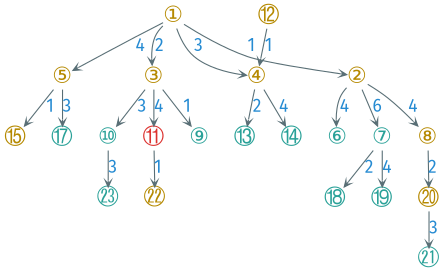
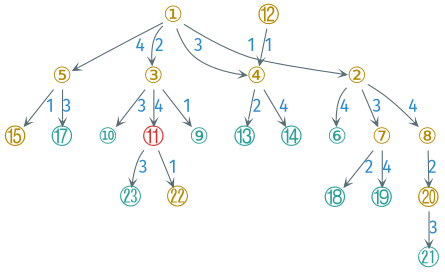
edge "②" -> "⑦": label "6" -> "3"
node "⑦": fontcolor #2aa198 -> #b58900
edge "⑩" -> "㉓": now "⑪" -> "㉓"
